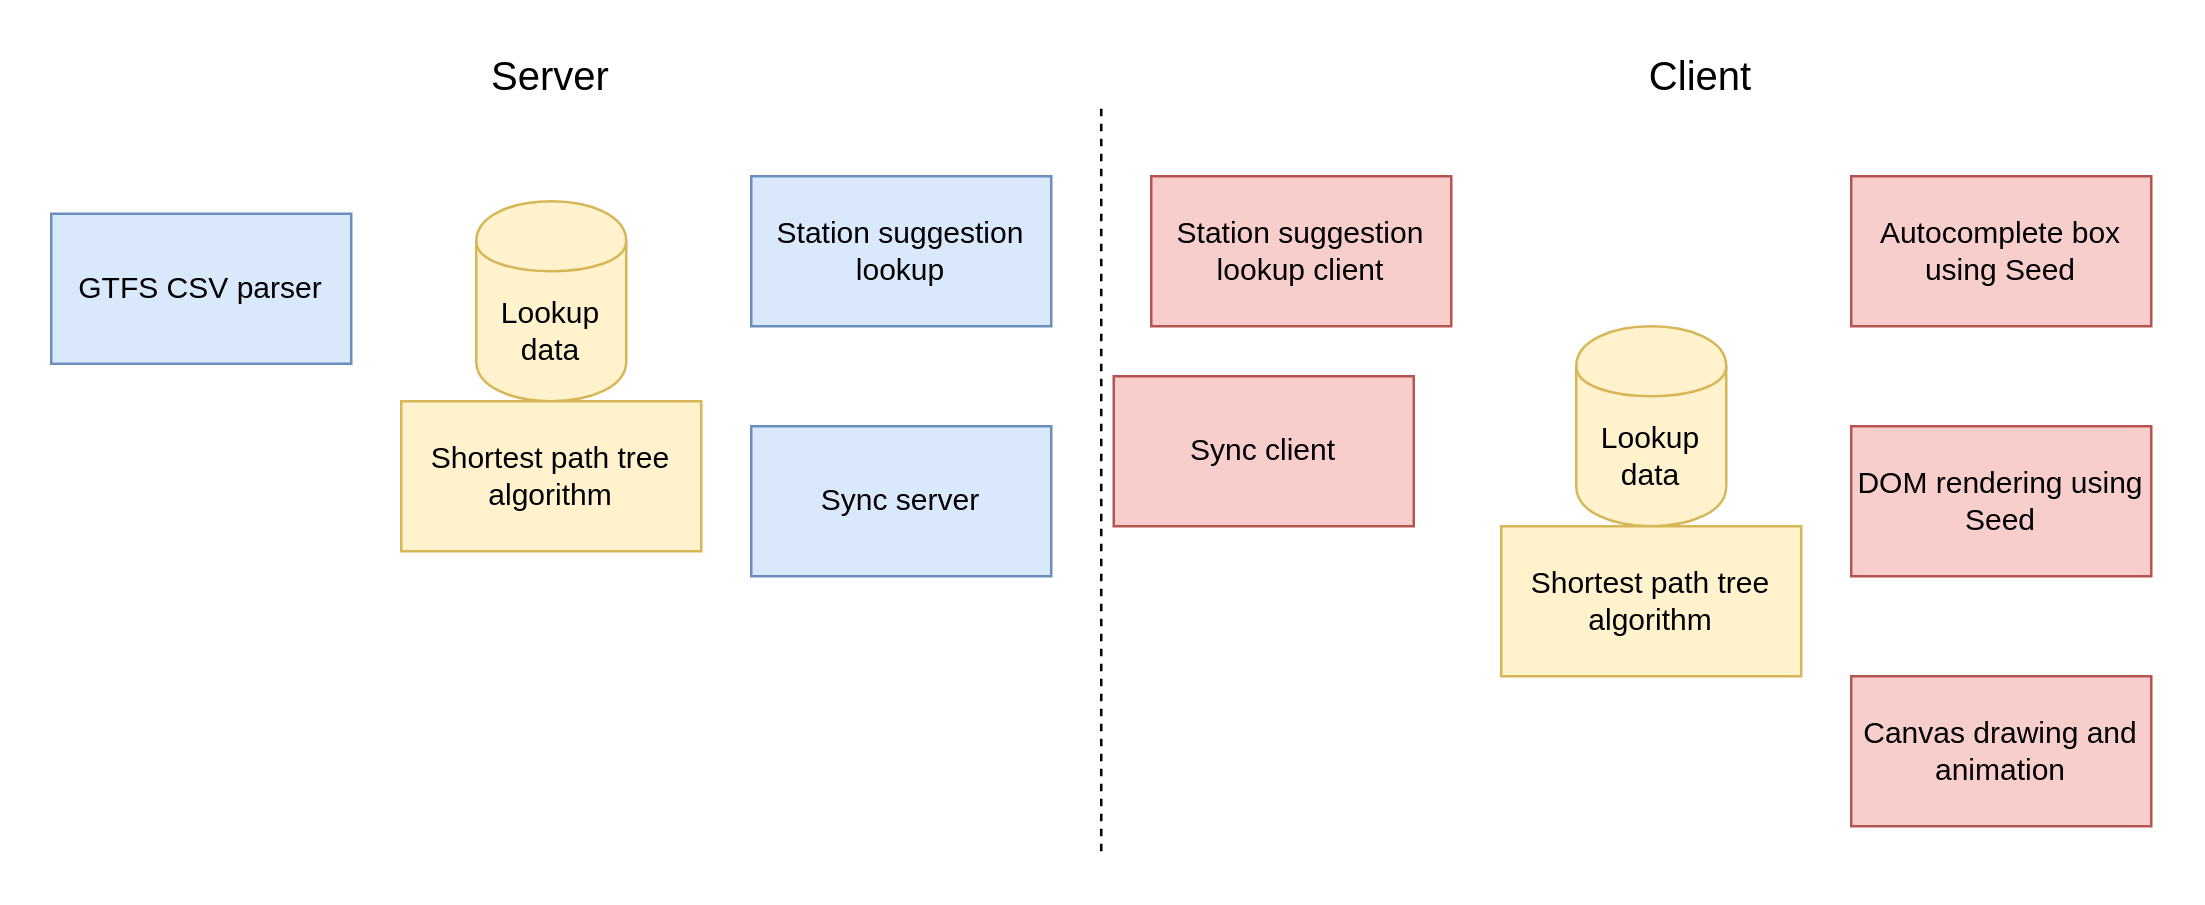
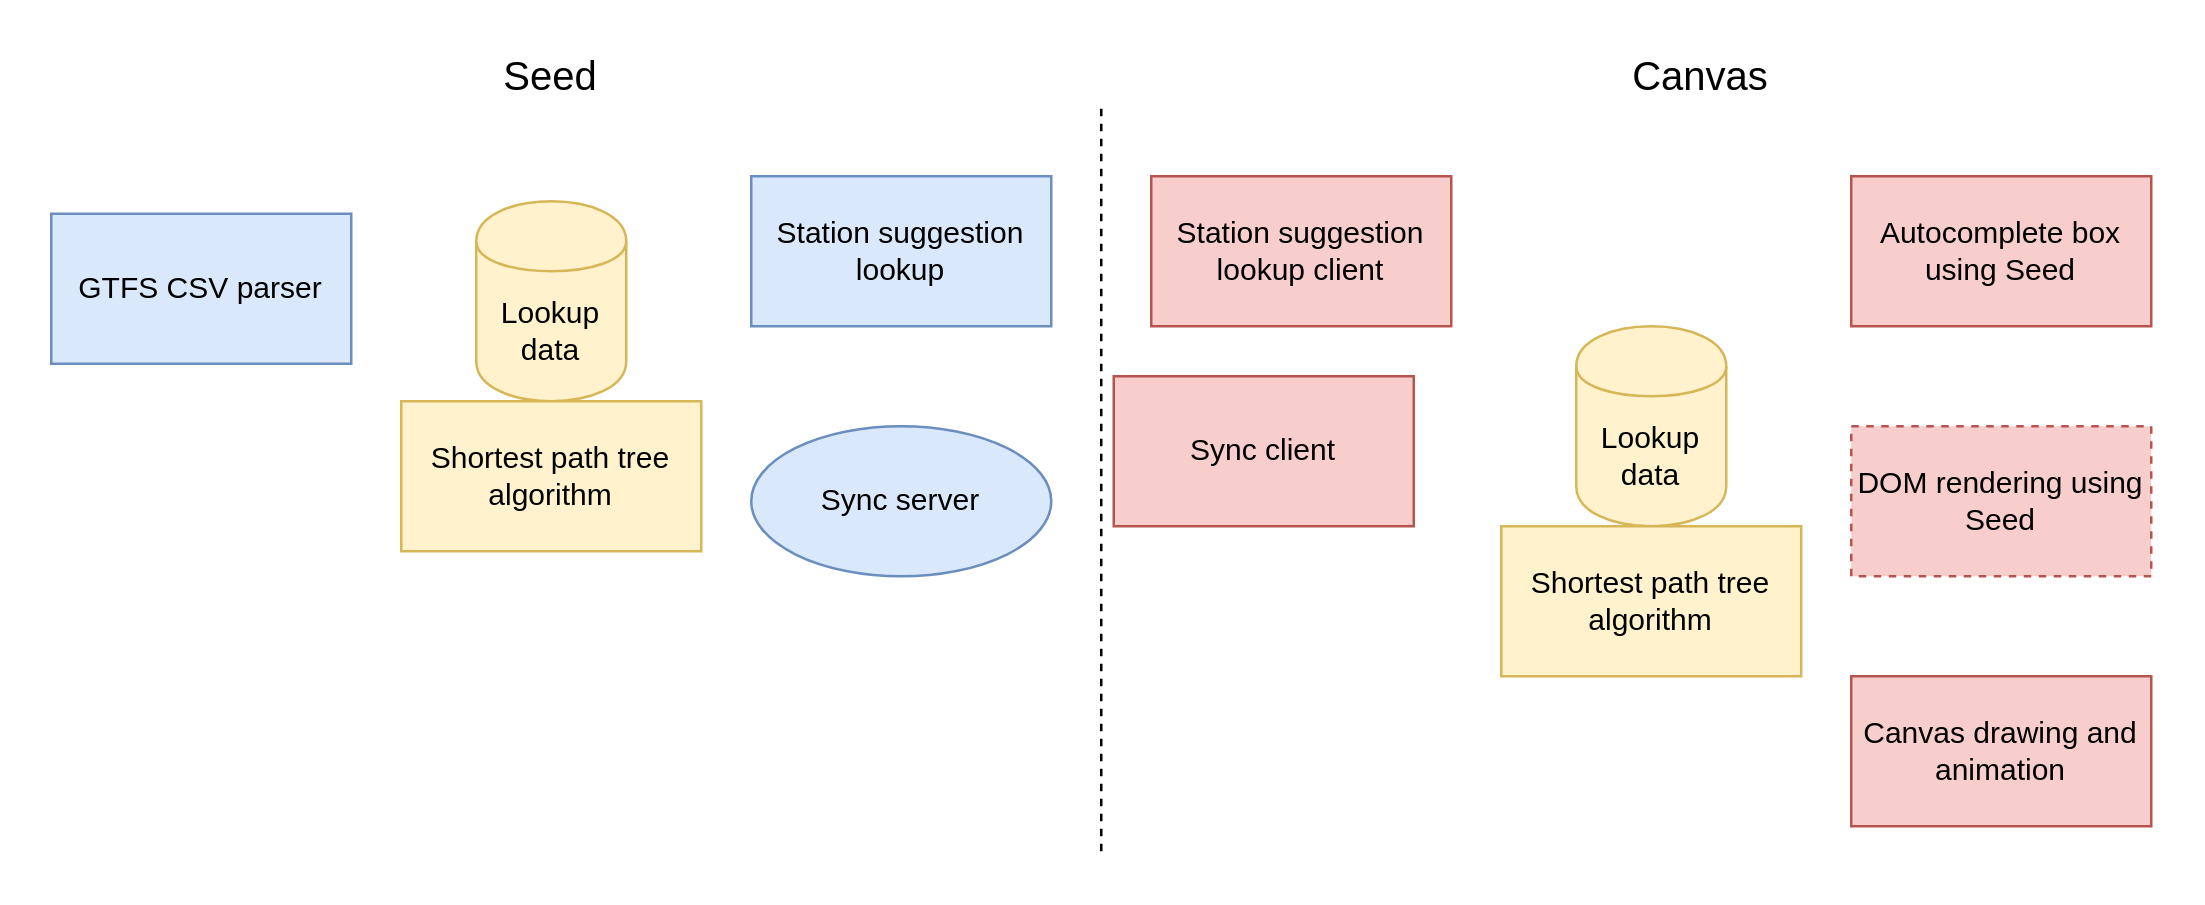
node "Server": label "Server" -> "Seed"
node "Client": label "Client" -> "Canvas"
node "Sync server": shape rectangle -> ellipse
node "DOM rendering using Seed": style solid -> dashed
